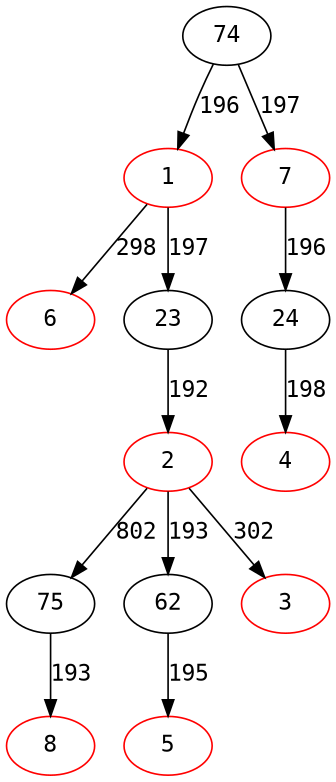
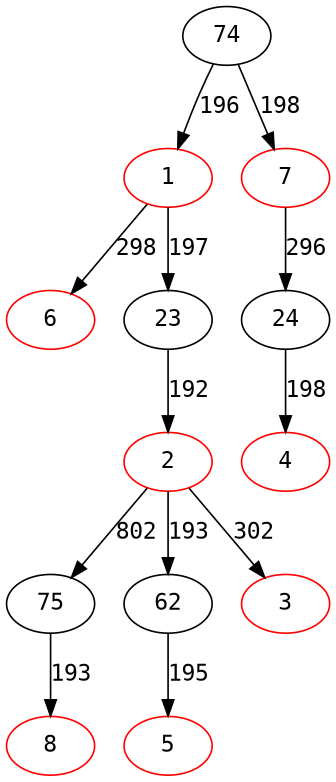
edge "74" -> "7": label "197" -> "198"
edge "7" -> "24": label "196" -> "296"
